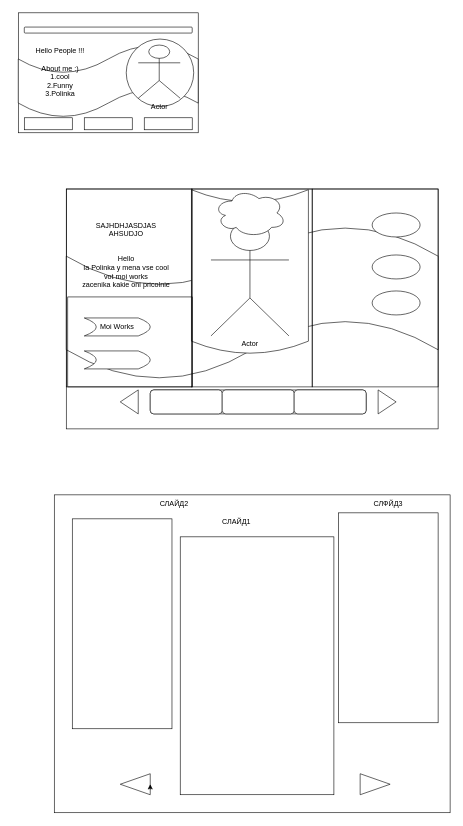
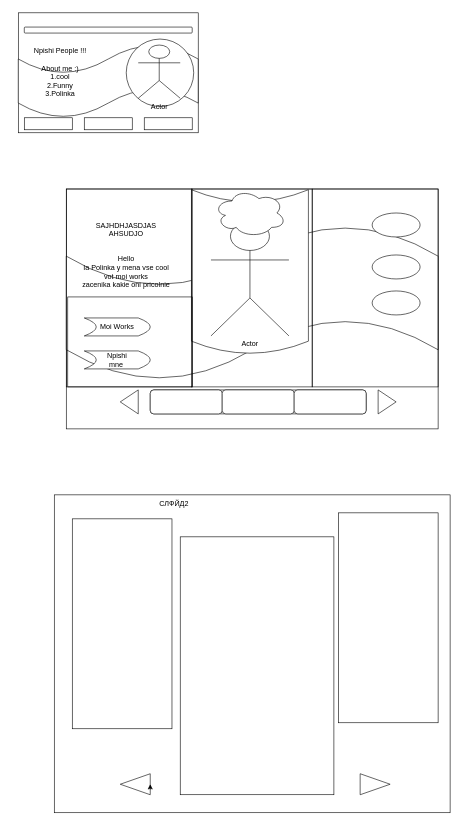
node "Hello People !!!": label "Hello People !!!" -> "Npishi People !!!"
node "Npishi mne": added
node "СЛАЙД2": label "СЛАЙД2" -> "СЛФЙД2"
node "СЛФЙД3": removed
node "СЛАЙД1": removed
